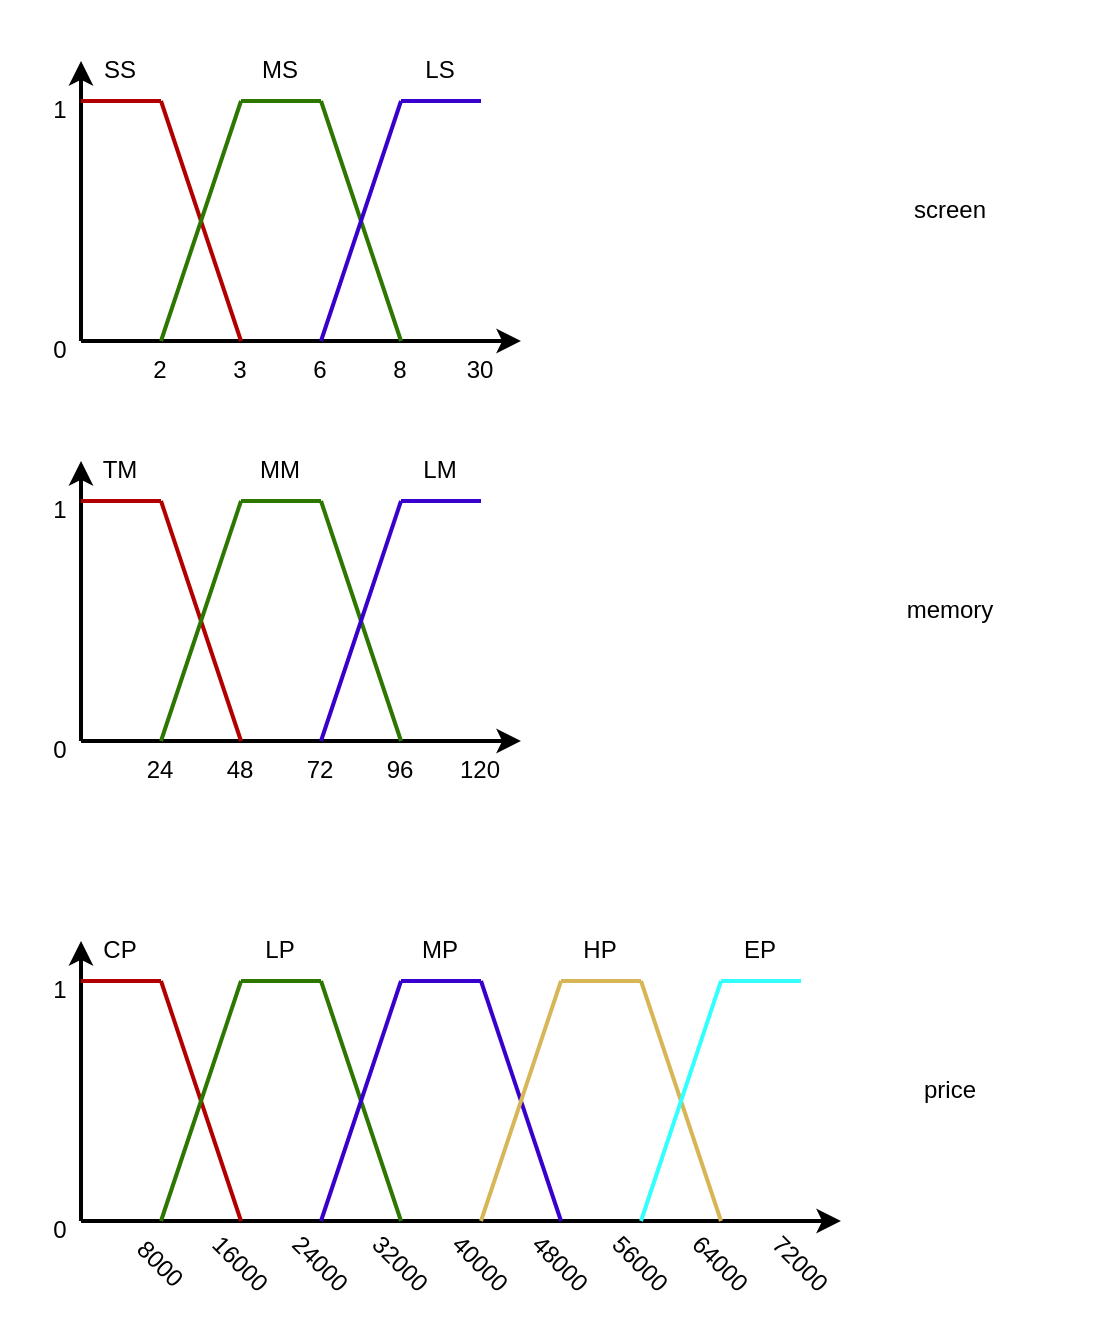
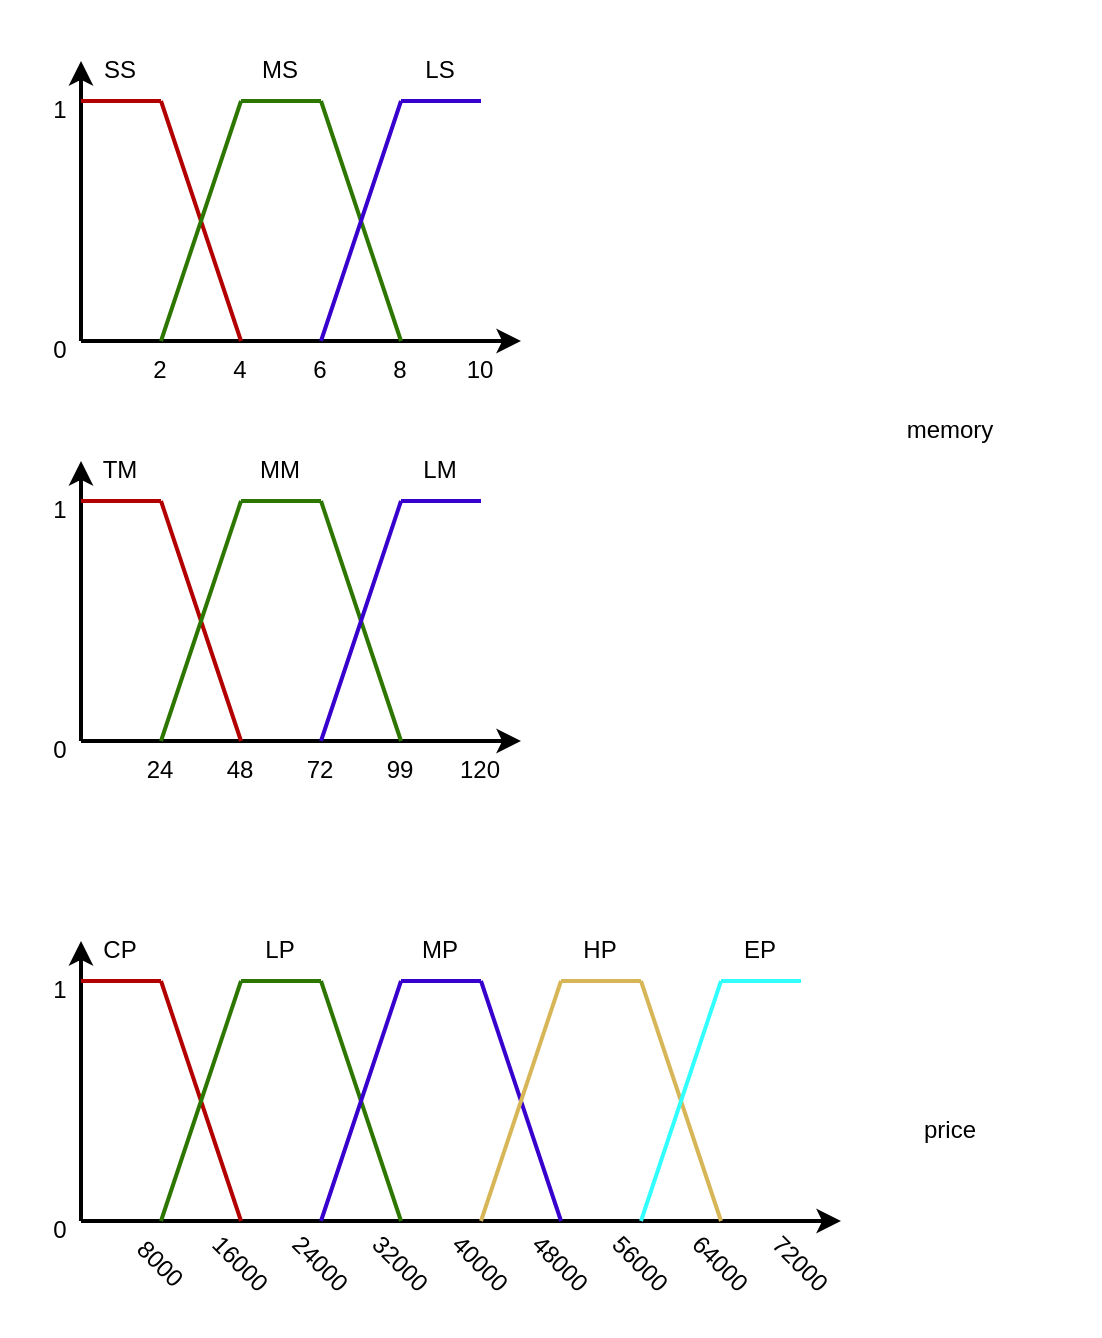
node "screen": removed
node "3": label "3" -> "4"
node "30": label "30" -> "10"
node "memory": moved (951, 611) -> (951, 431)
node "96": label "96" -> "99"
node "price": moved (951, 1091) -> (951, 1131)
